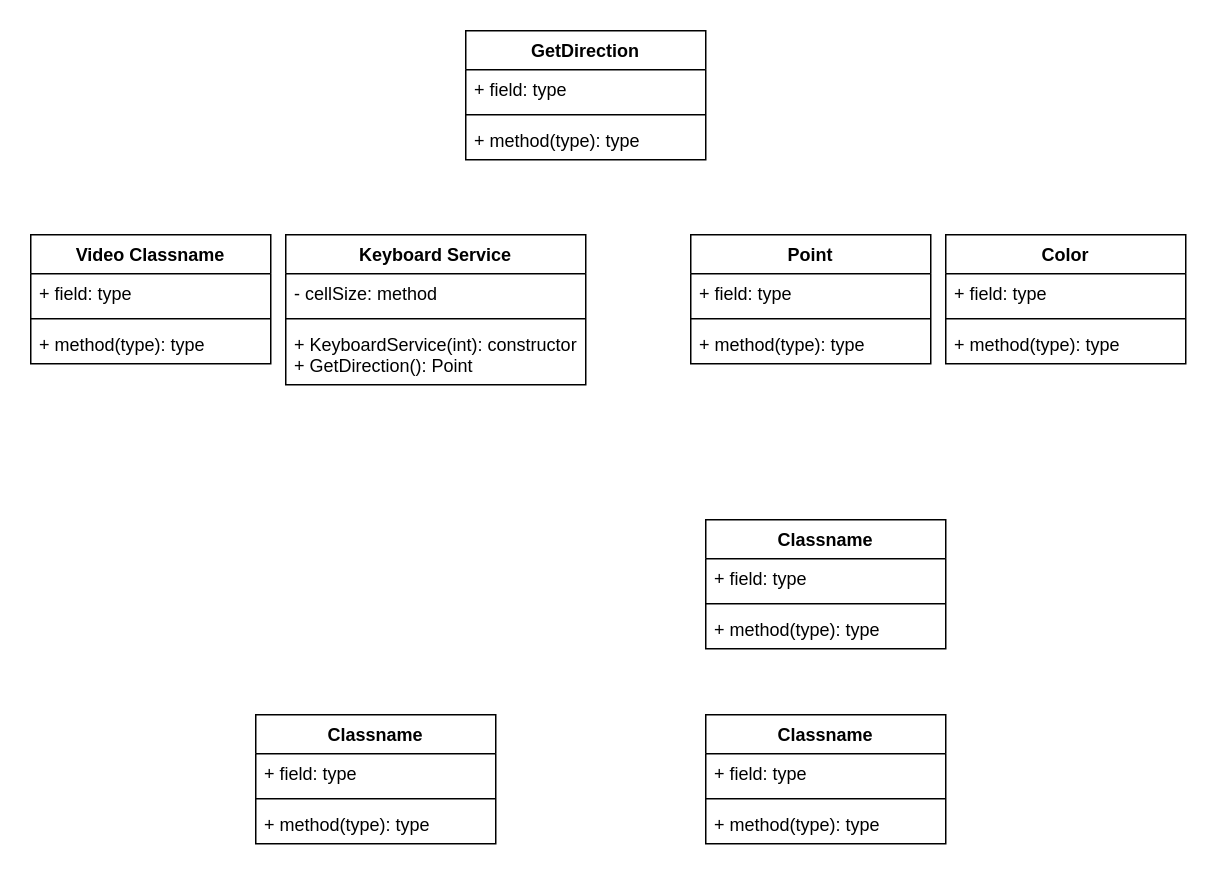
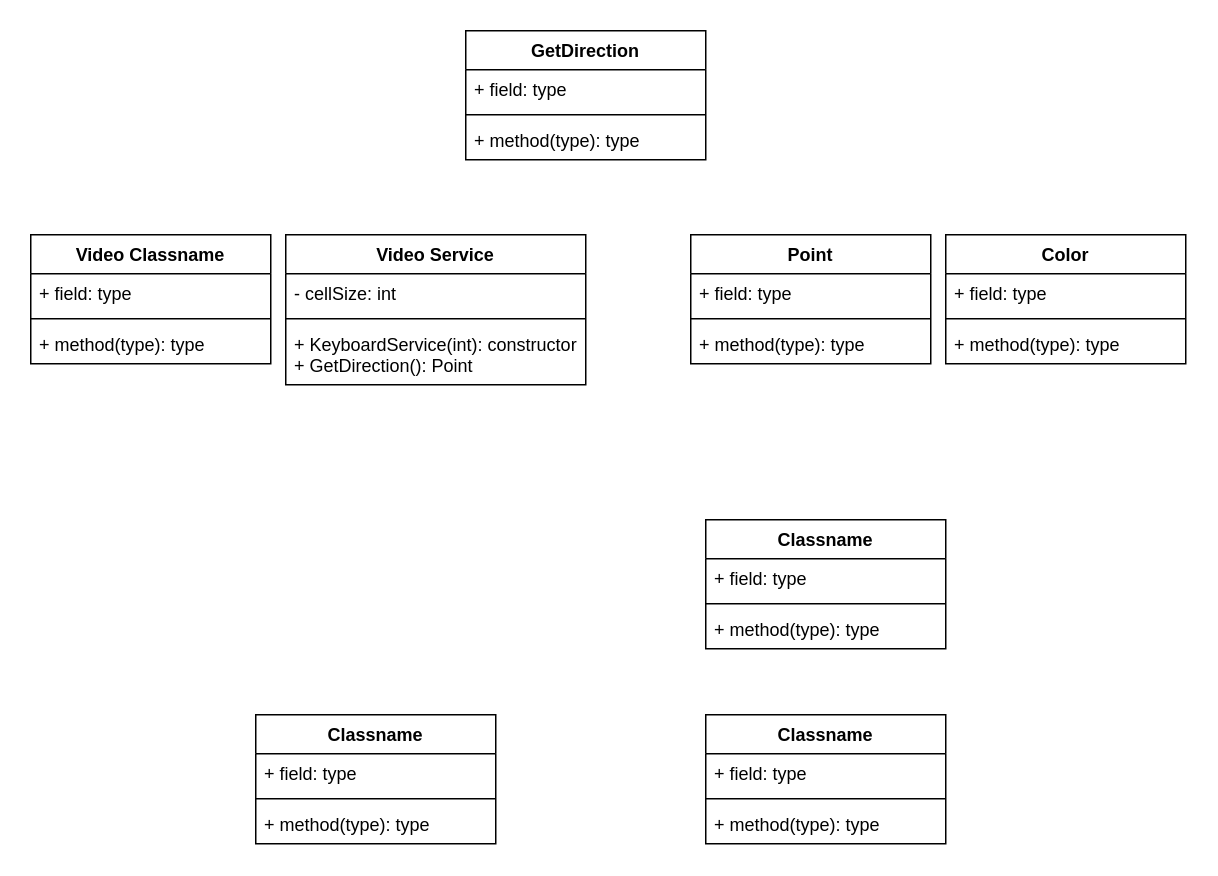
node "Keyboard Service": label "Keyboard Service" -> "Video Service"
node "- cellSize: method": label "- cellSize: method" -> "- cellSize: int"
